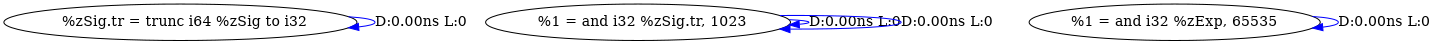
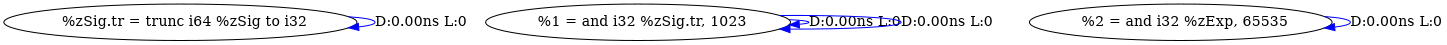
node "%1 = and i32 %zExp, 65535": label "%1 = and i32 %zExp, 65535" -> "%2 = and i32 %zExp, 65535"
